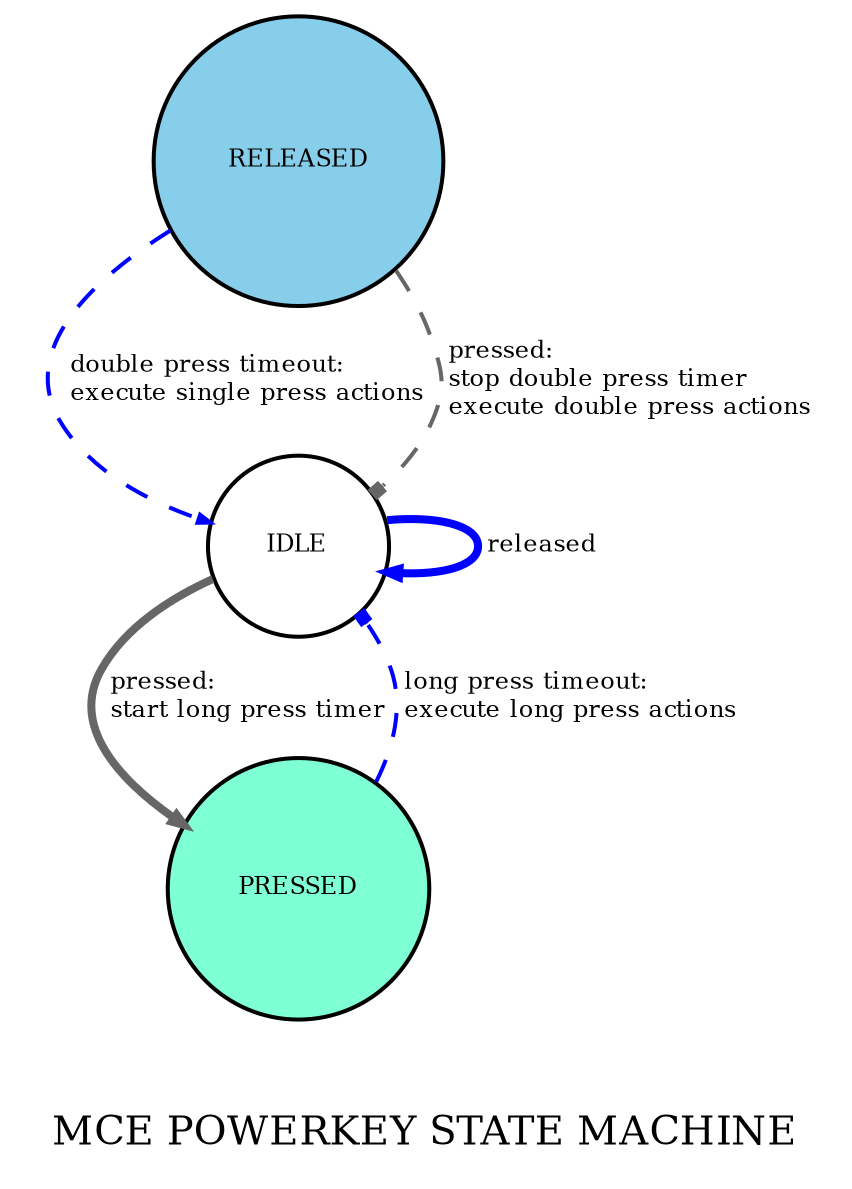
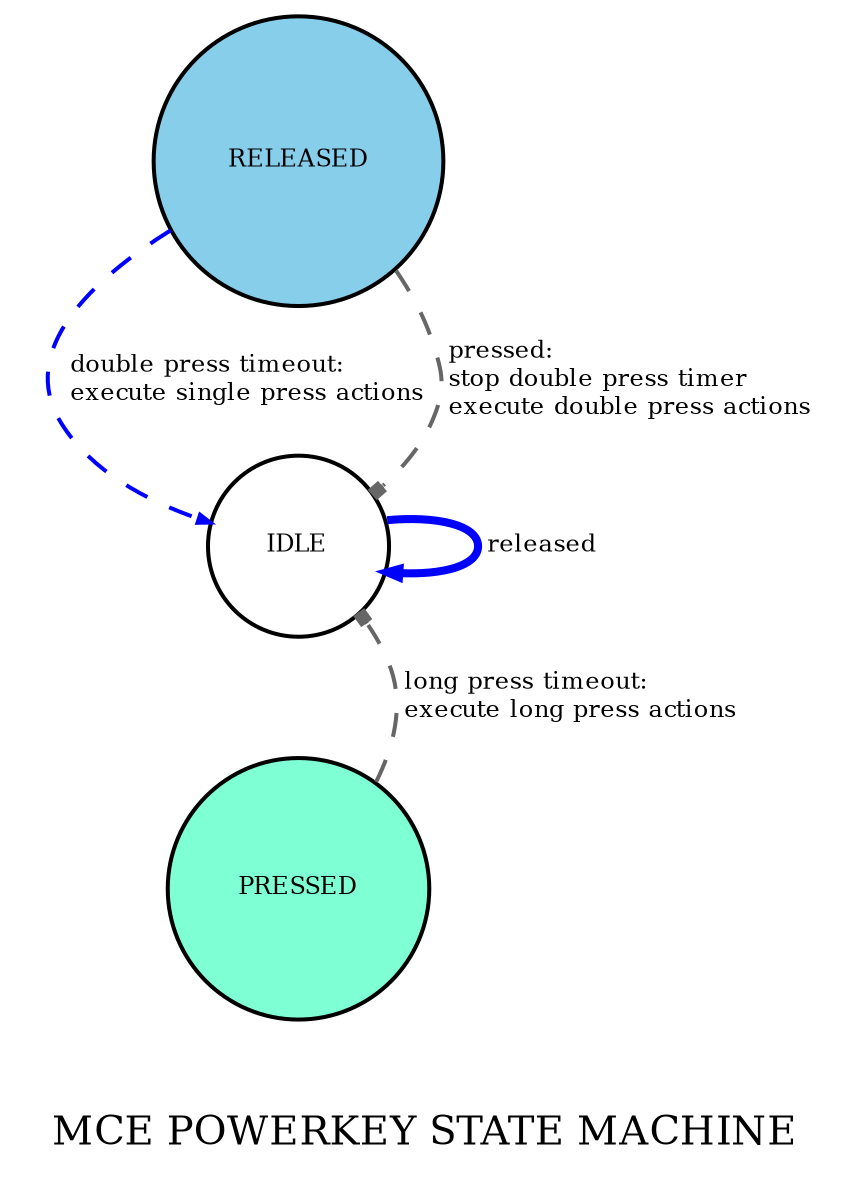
edge "IDLE" -> "PRESSED": removed, label "pressed: start long press timer"
edge "PRESSED" -> "IDLE": color blue -> gray40
